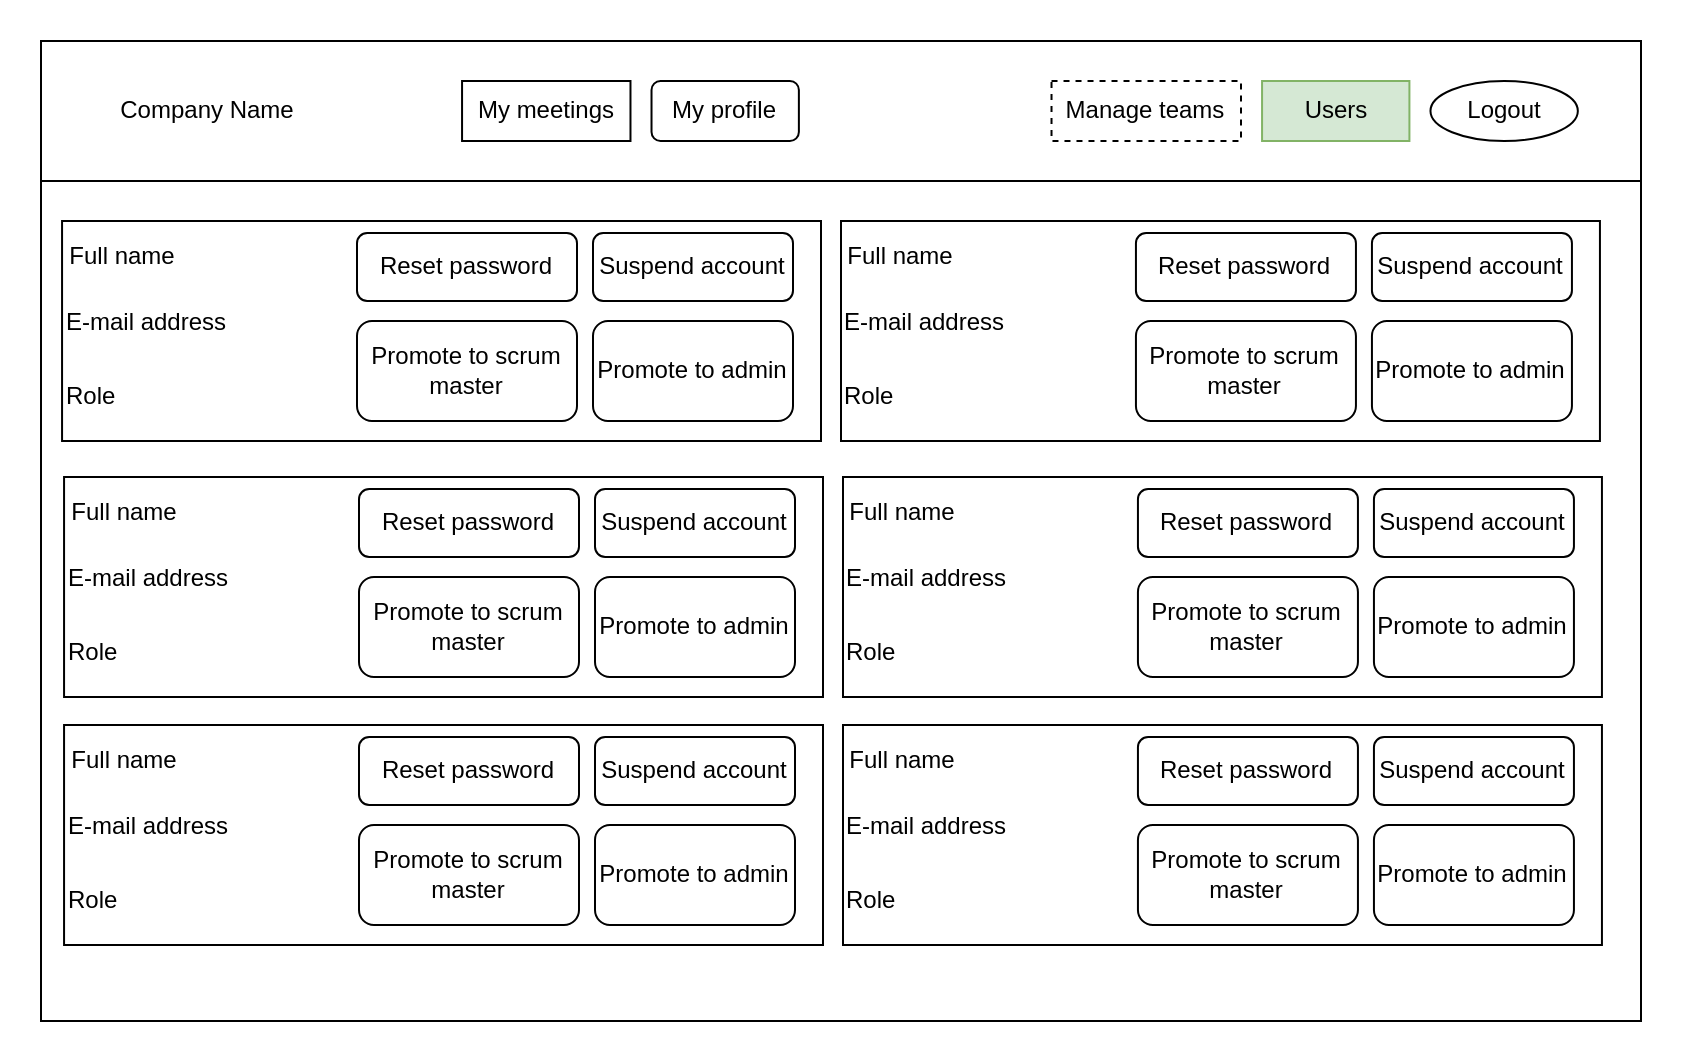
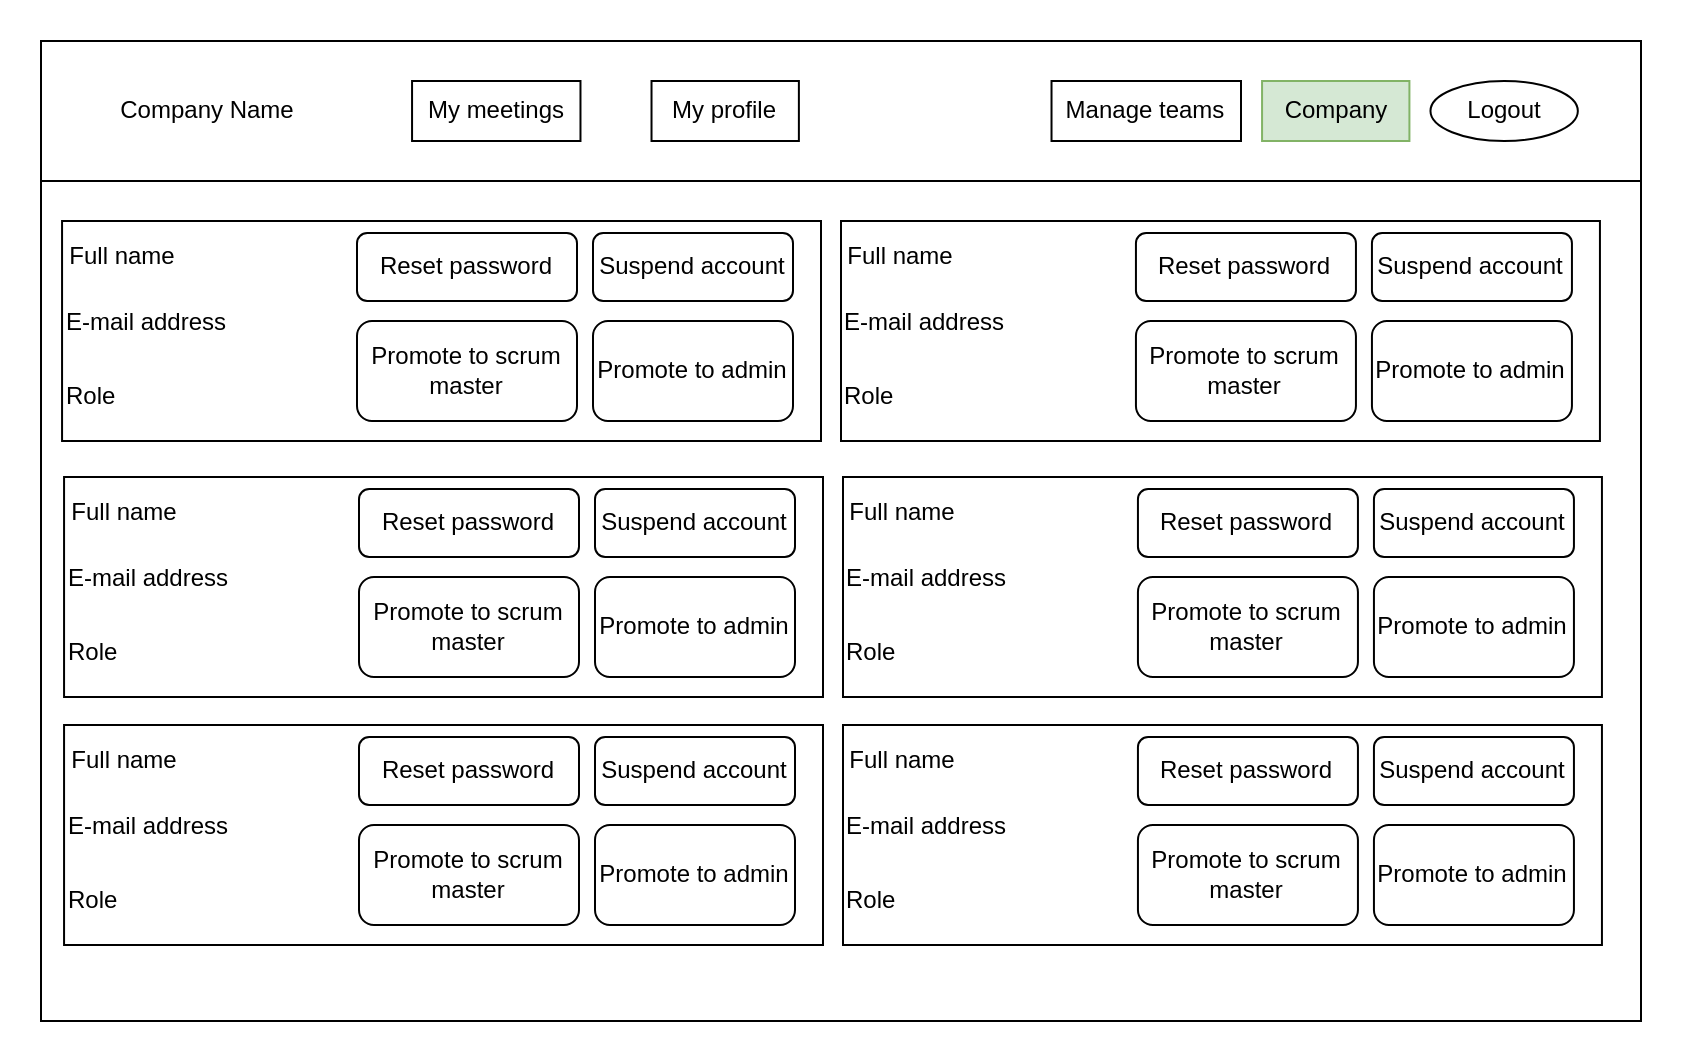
node "My meetings": moved (546, 111) -> (496, 111)
node "My profile": shape rounded rectangle -> rectangle
node "Manage teams": style dashed -> solid
node "Users": label "Users" -> "Company"
